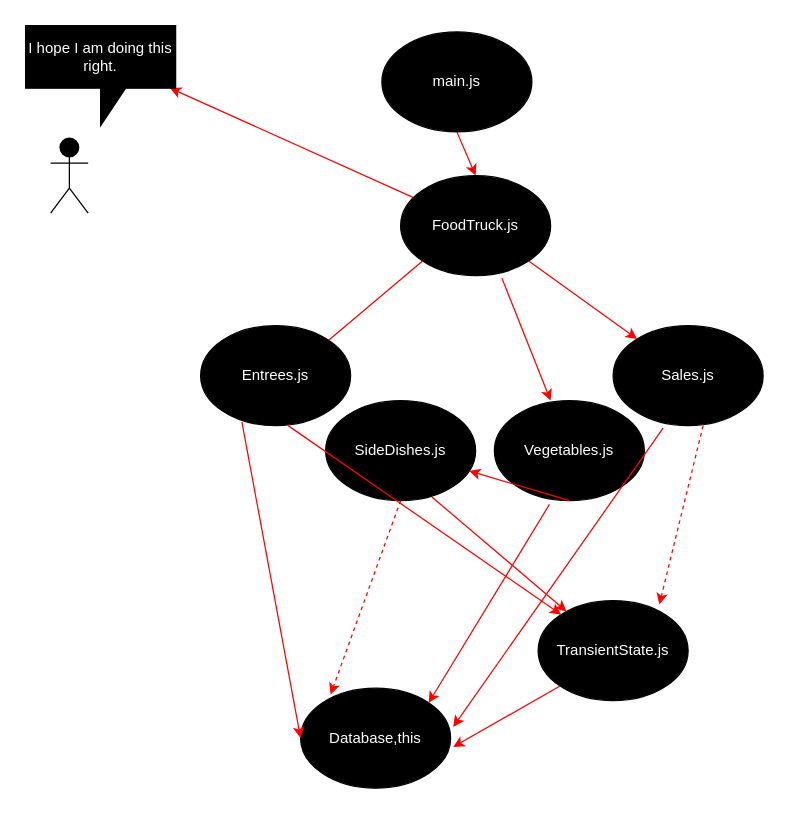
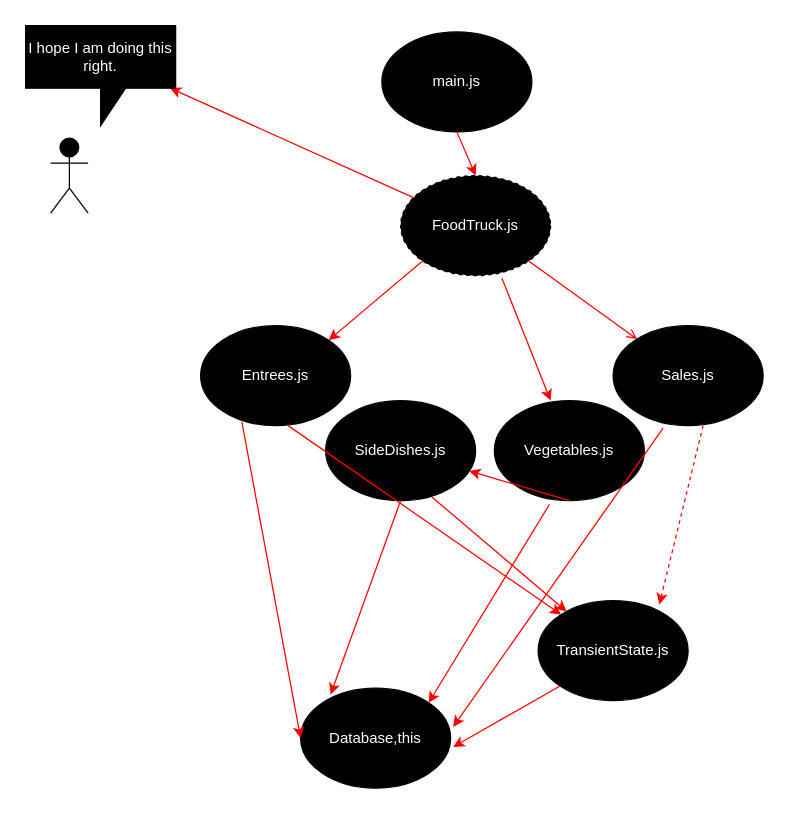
node "FoodTruck.js": style solid -> dashed
edge "FoodTruck.js" -> "Sales.js": arrowhead classic -> open
edge "FoodTruck.js" -- "Entrees.js": arrowhead none -> classic
edge "SideDishes.js" -> "Database,this": style dashed -> solid
